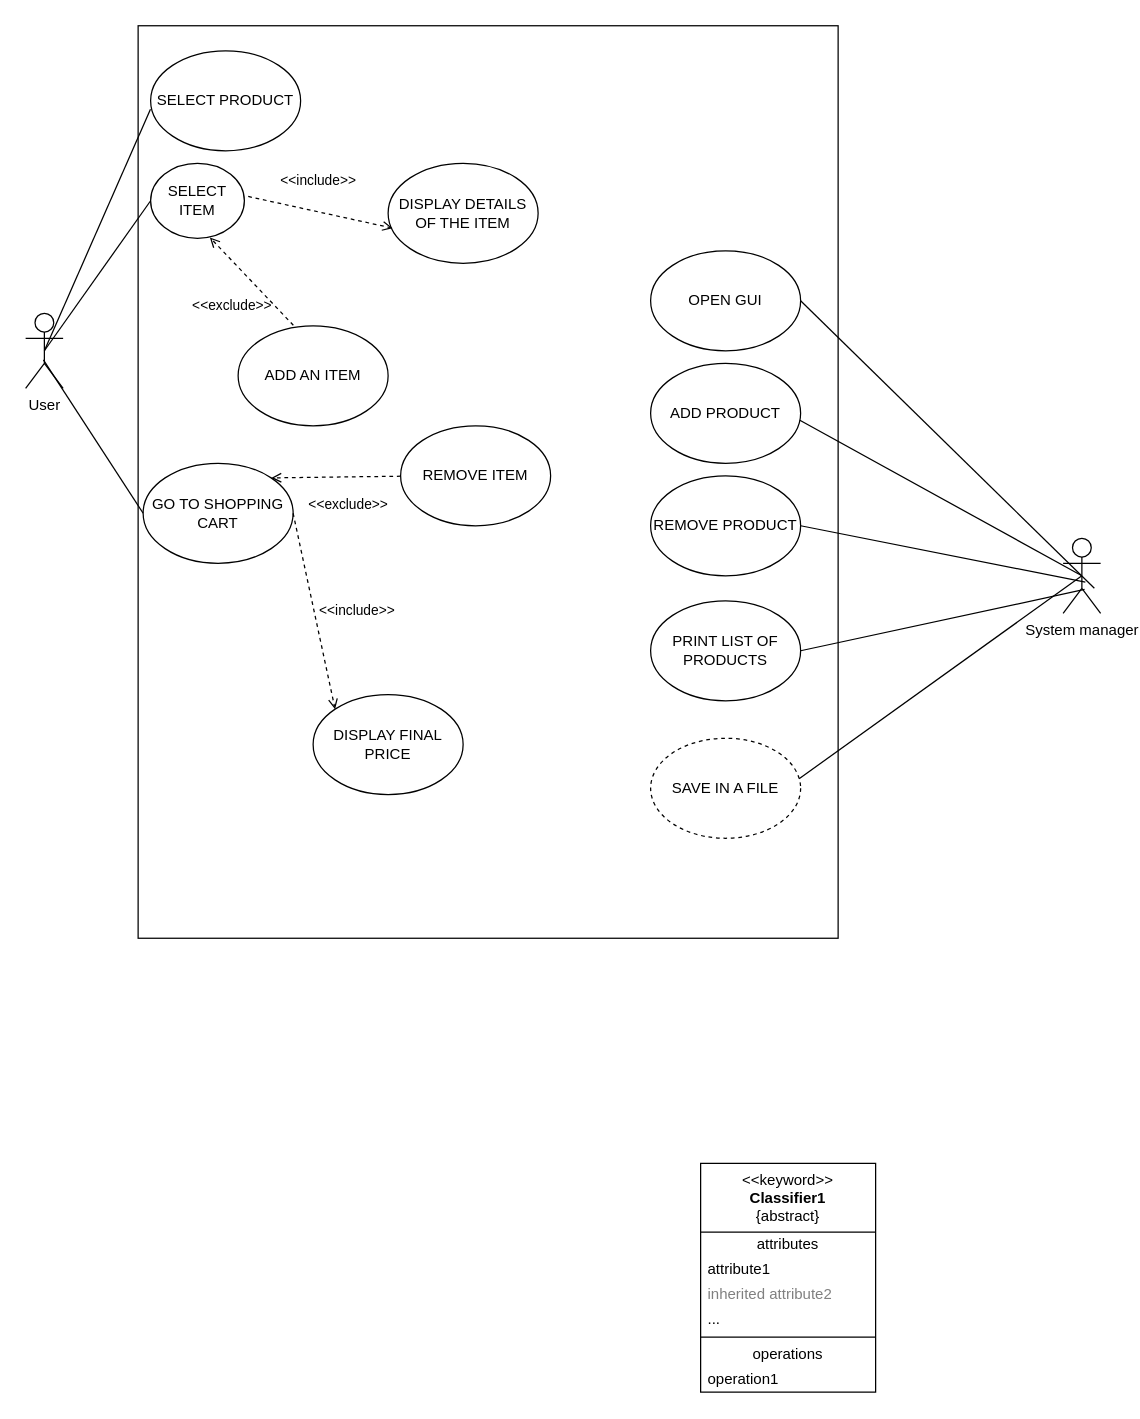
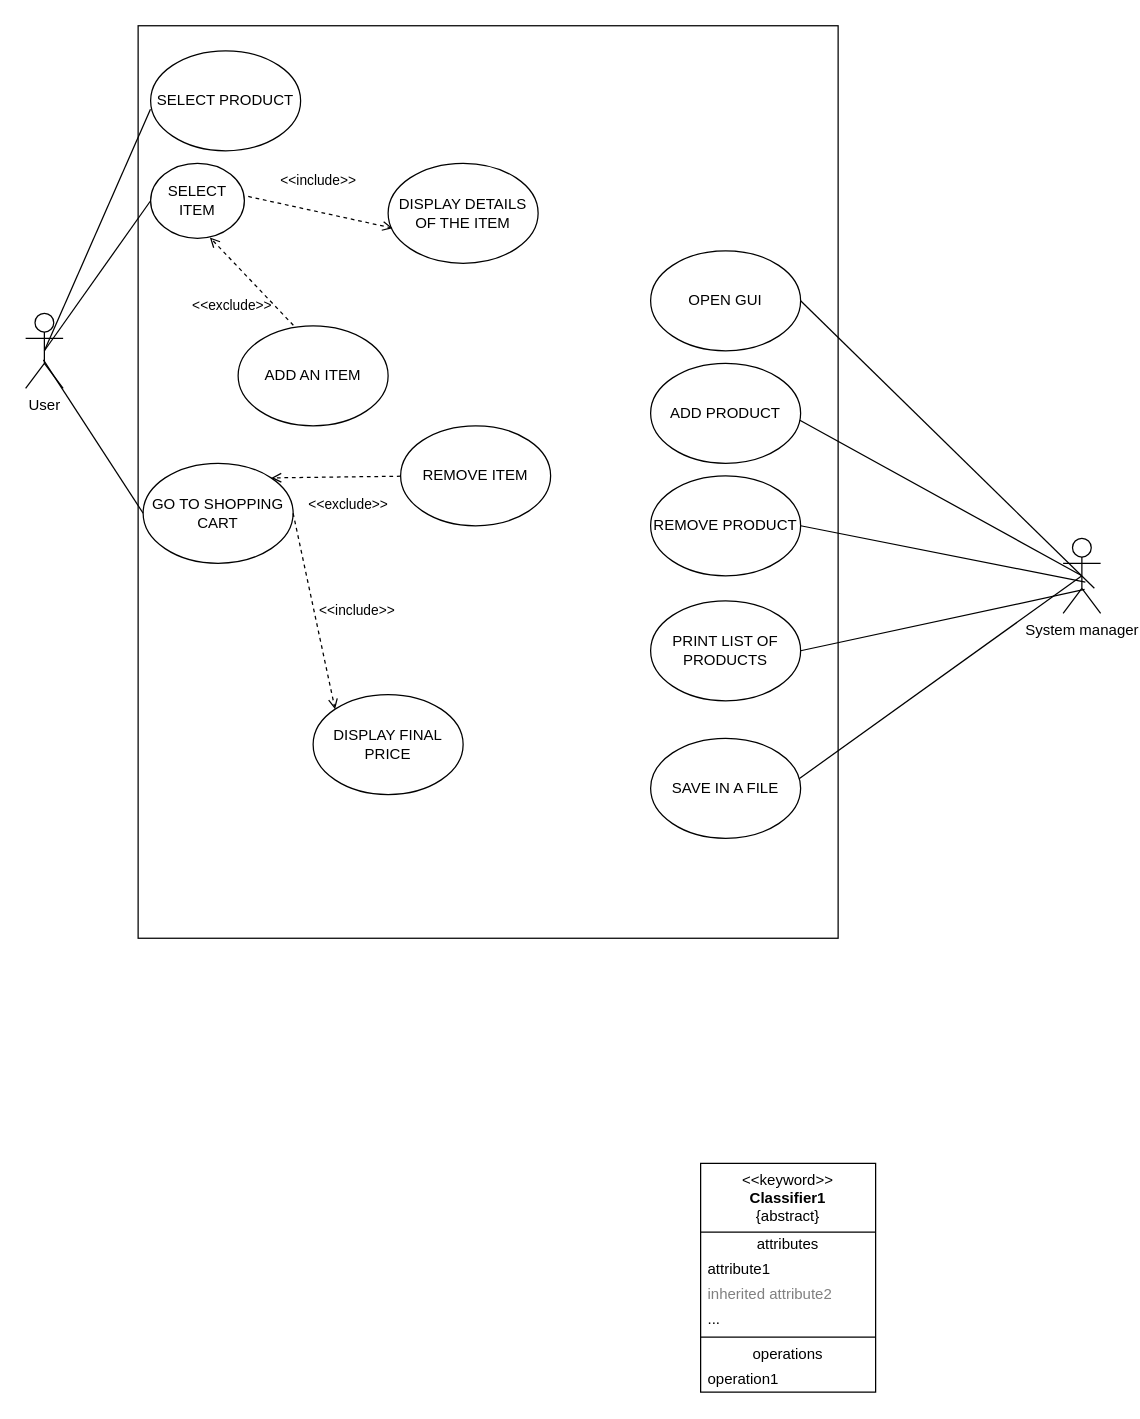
node "SAVE IN A FILE": style dashed -> solid
